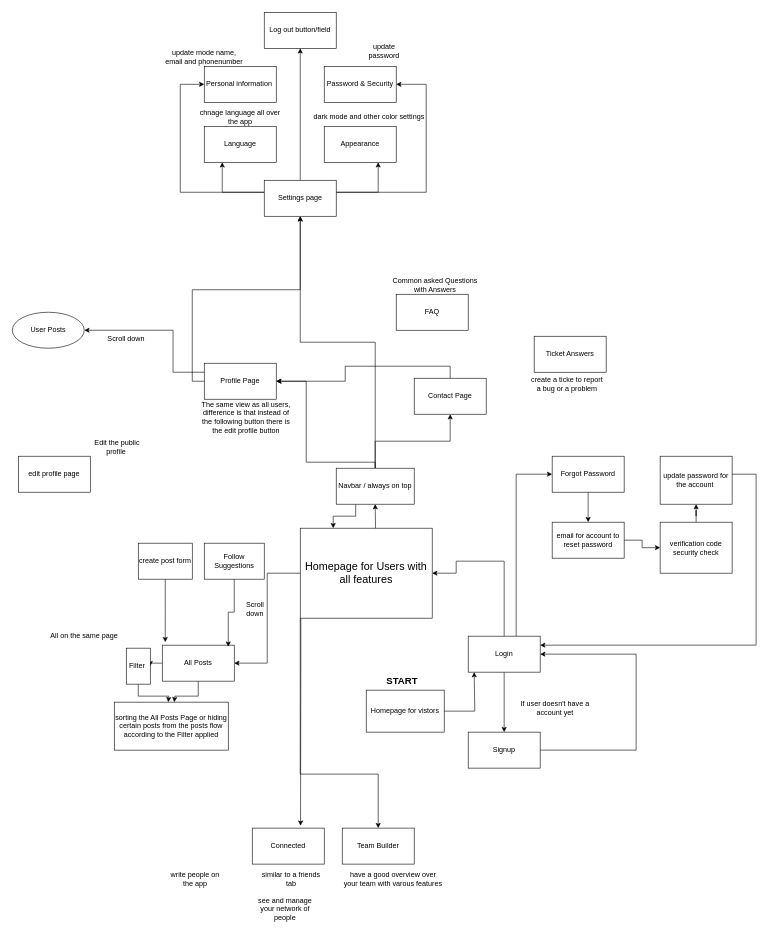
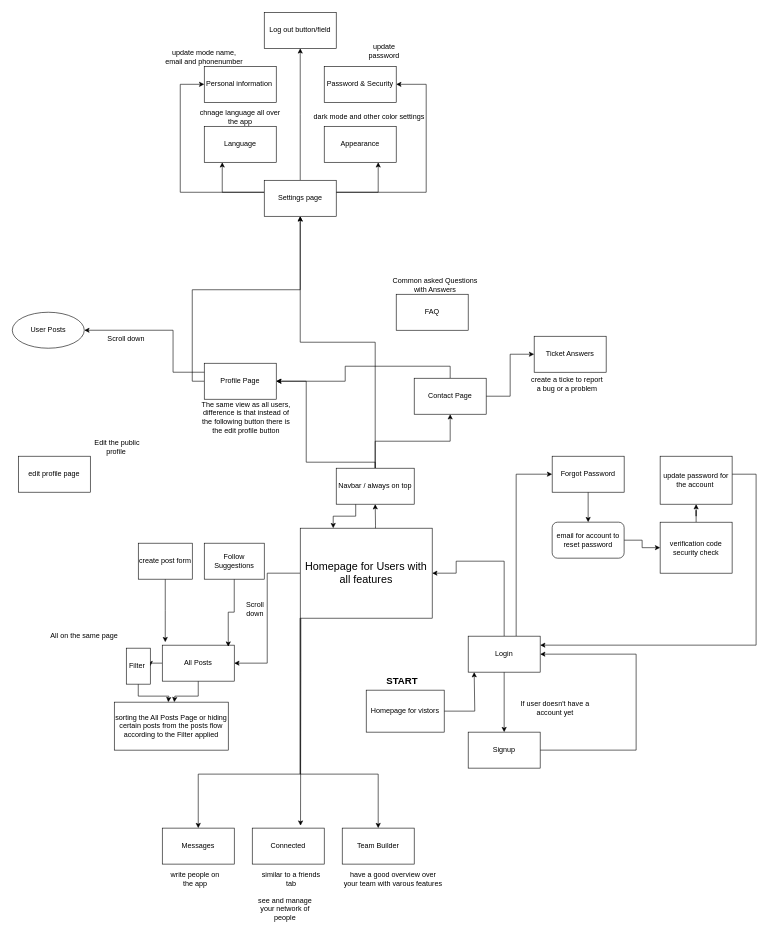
edge "Contact Page" -> "Ticket Answers": added
node "email for account to reset password": shape rectangle -> rounded rectangle
edge "Homepage for Users with all features" -> "Messages": added
node "Messages": added
